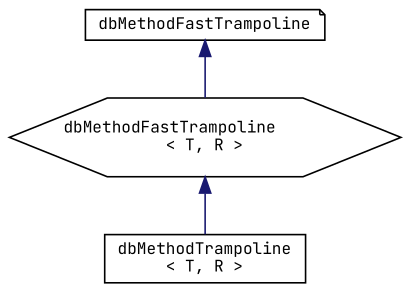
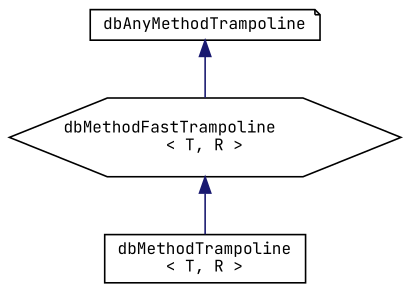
node "dbMethodFastTrampoline": label "dbMethodFastTrampoline" -> "dbAnyMethodTrampoline"
